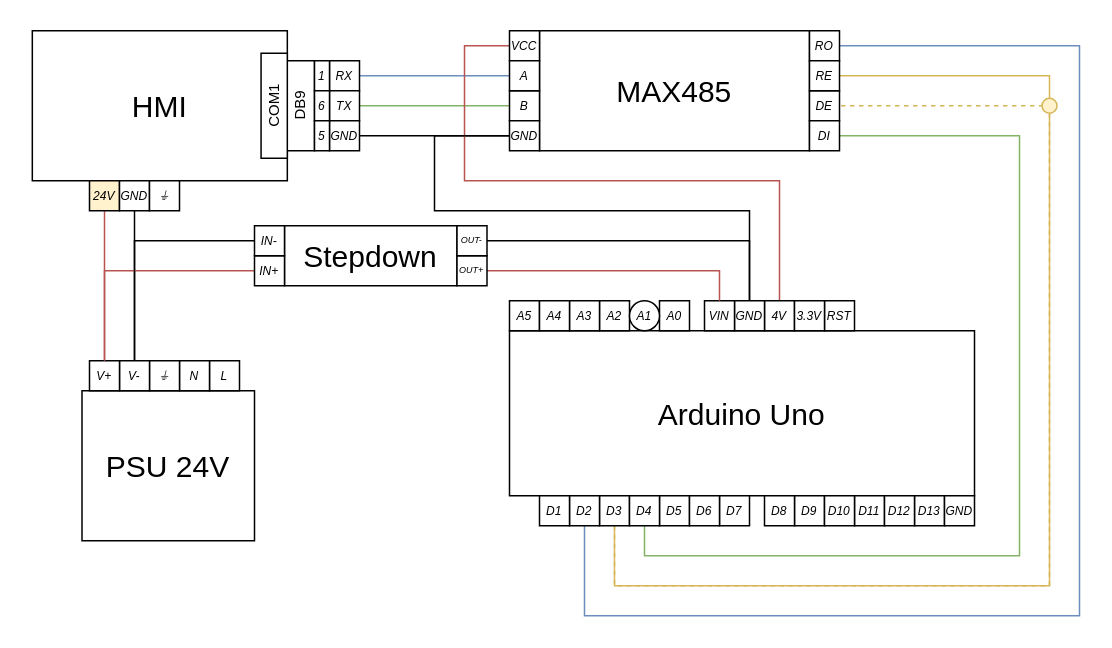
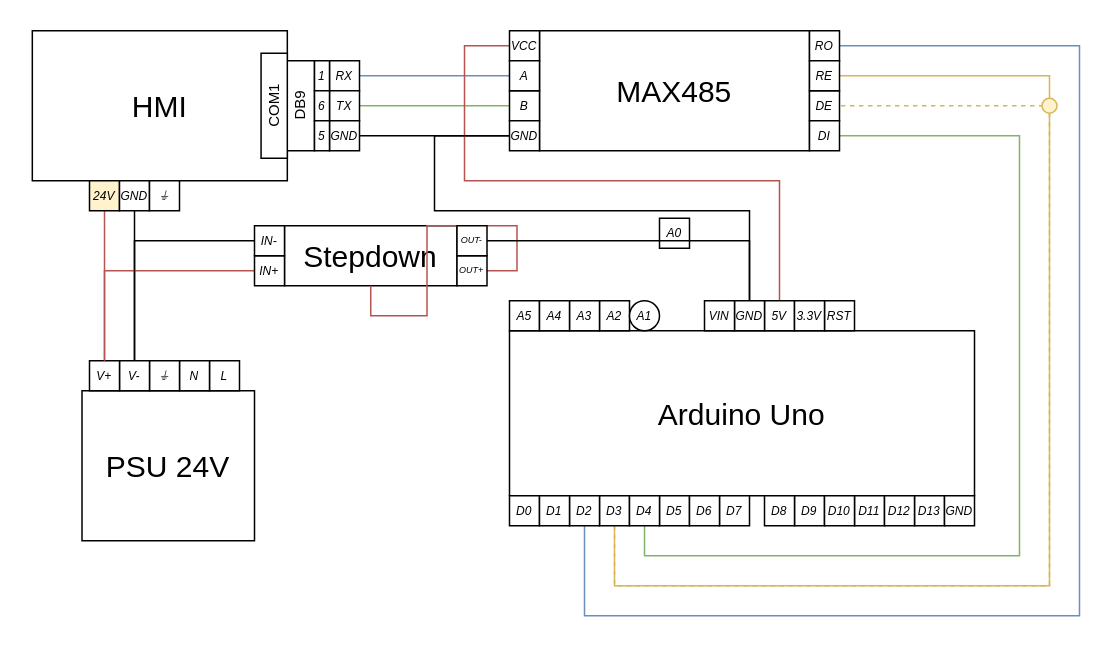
edge "OUT+" -- "VIN": now "OUT+" -- "Stepdown"
node "A0": moved (674, 316) -> (674, 233)
node "4V": label "4V" -> "5V"
node "D0": added
